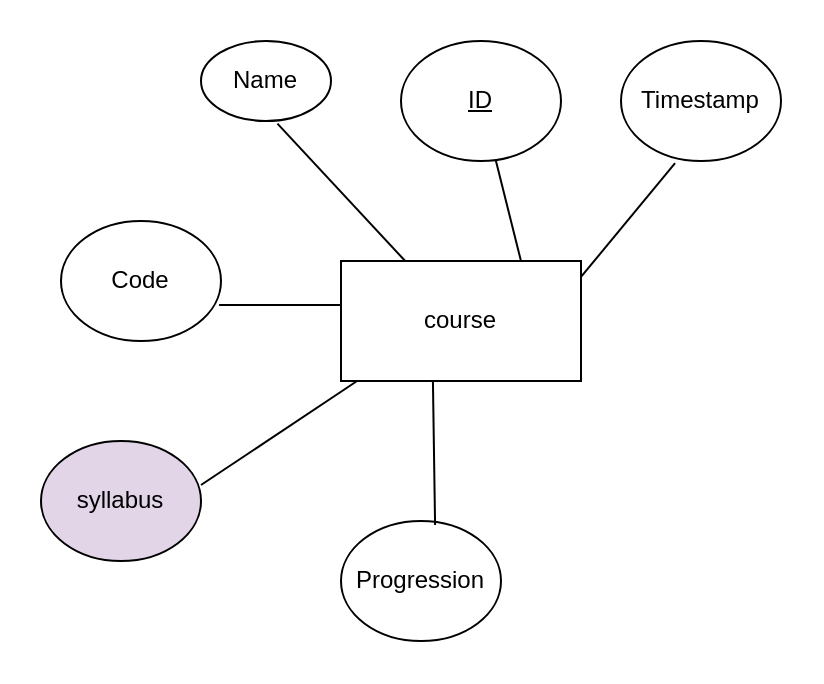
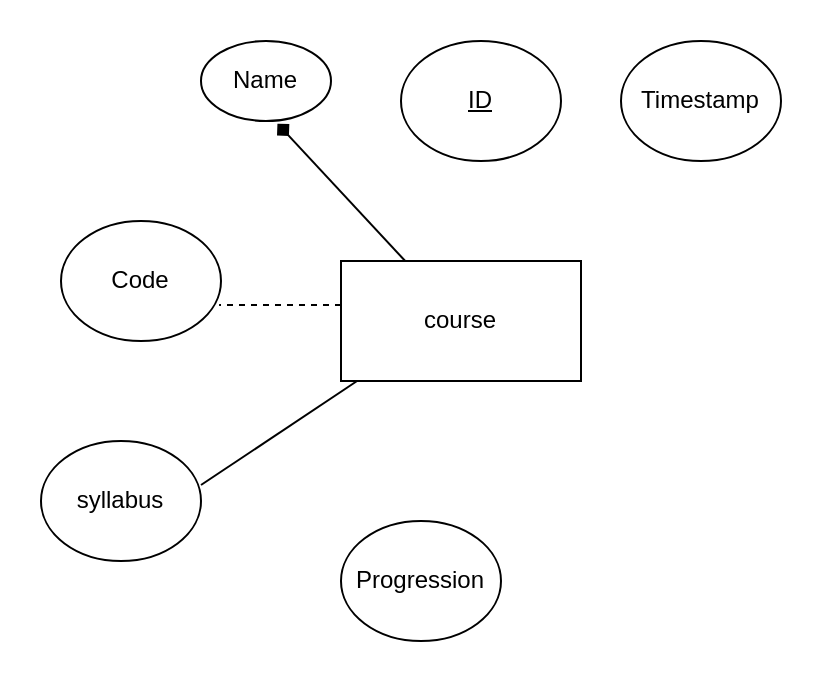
edge "Name" -- "course": arrowhead none -> diamond
edge "ID" -- "course": removed
edge "Timestamp" -- "course": removed
edge "Code" -- "course": style solid -> dashed
edge "course" -- "Progression": removed
node "syllabus": fillcolor #e1d5e7 -> #ffffff
